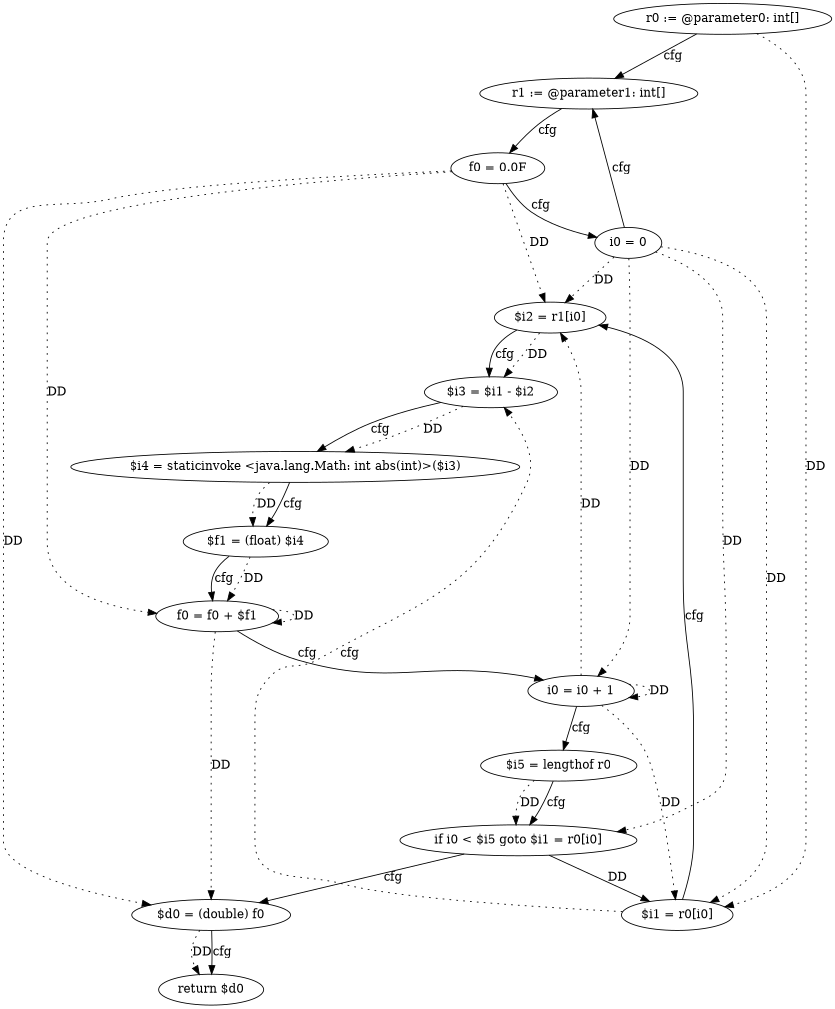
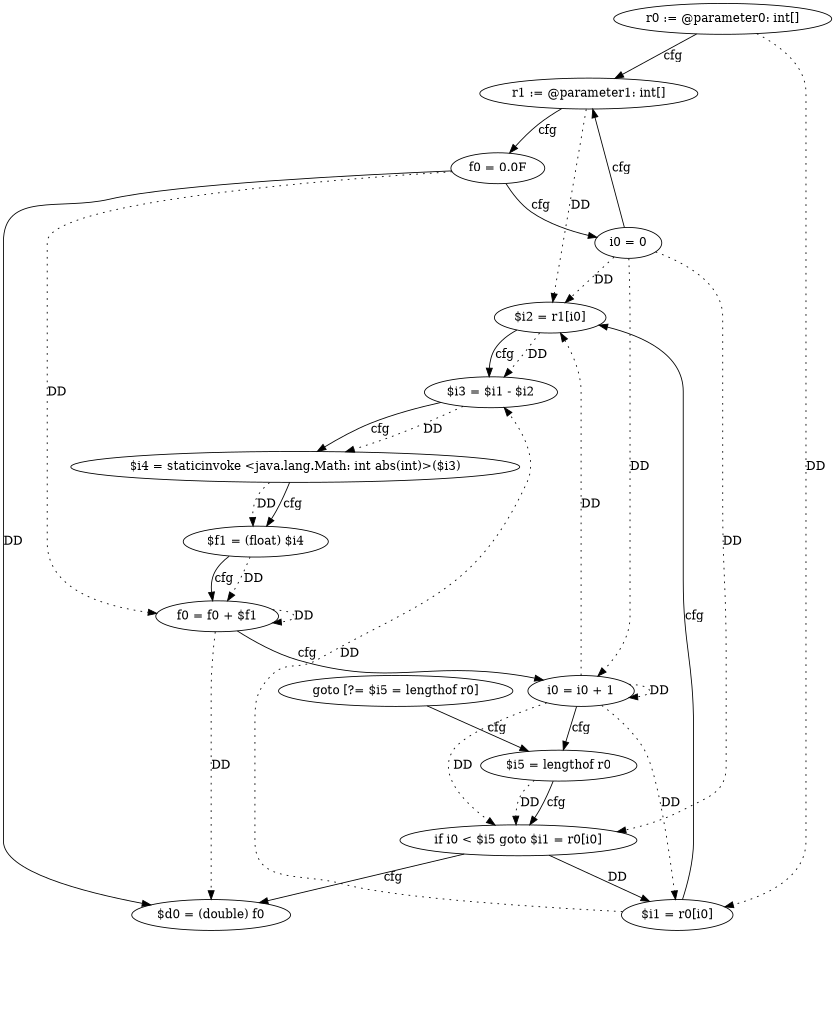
edge "f0 = 0.0F" -> "$i2 = r1[i0]": now "r1 := @parameter1: int[]" -> "$i2 = r1[i0]"
edge "f0 = 0.0F" -> "$d0 = (double) f0": style dotted -> solid
edge "i0 = 0" -> "$i1 = r0[i0]": removed, label "DD"
edge "$i1 = r0[i0]" -> "$i3 = $i1 - $i2": label "cfg" -> "DD"
node "goto [?= $i5 = lengthof r0]": added
edge "i0 = i0 + 1" -> "if i0 < $i5 goto $i1 = r0[i0]": added, label "DD"
node "return $d0": removed
